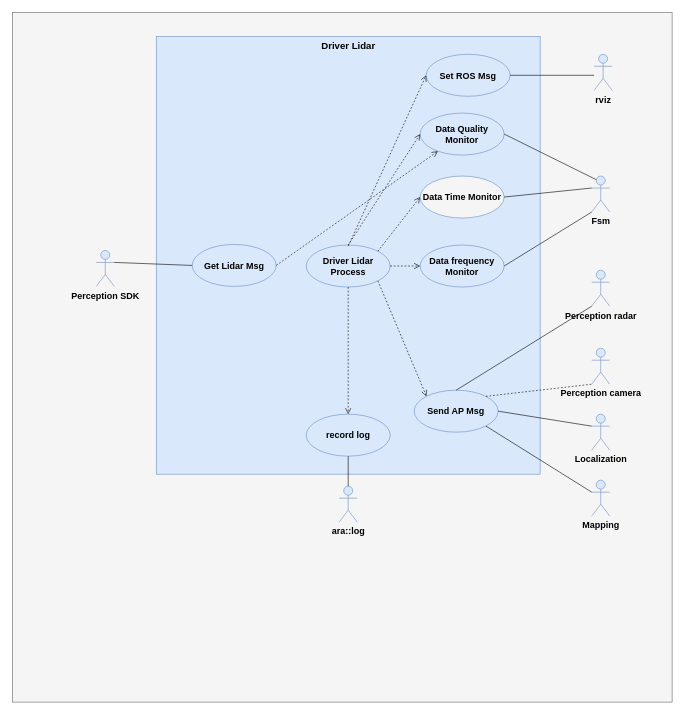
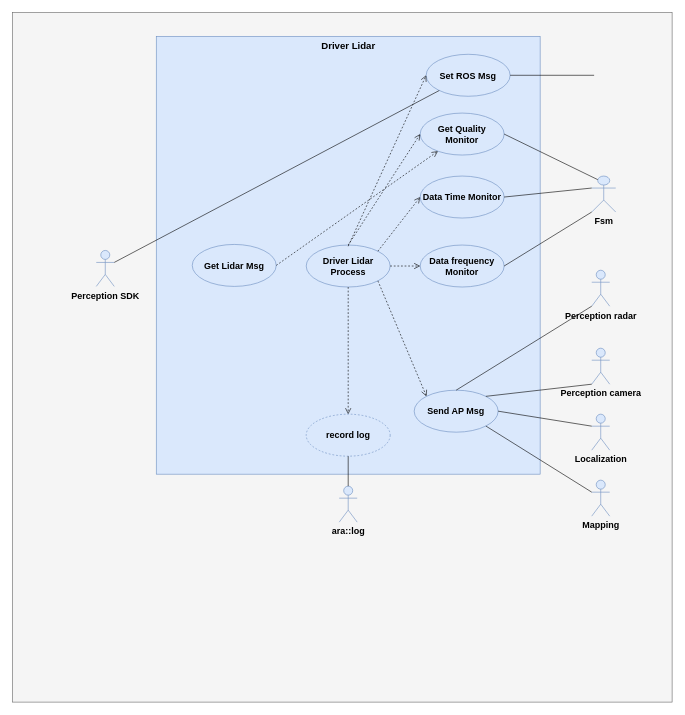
node "rviz": removed
node "Data Quality Monitor": label "Data Quality Monitor" -> "Get Quality Monitor"
node "Fsm": size 18x36 -> 24x36
node "Data Time Monitor": fillcolor #f5f5f5 -> #dae8fc
edge "Get Lidar Msg" -- "Perception SDK": now "Set ROS Msg" -- "Perception SDK"
edge "Perception camera" -- "Send AP Msg": style dashed -> solid
node "record log": style solid -> dashed
